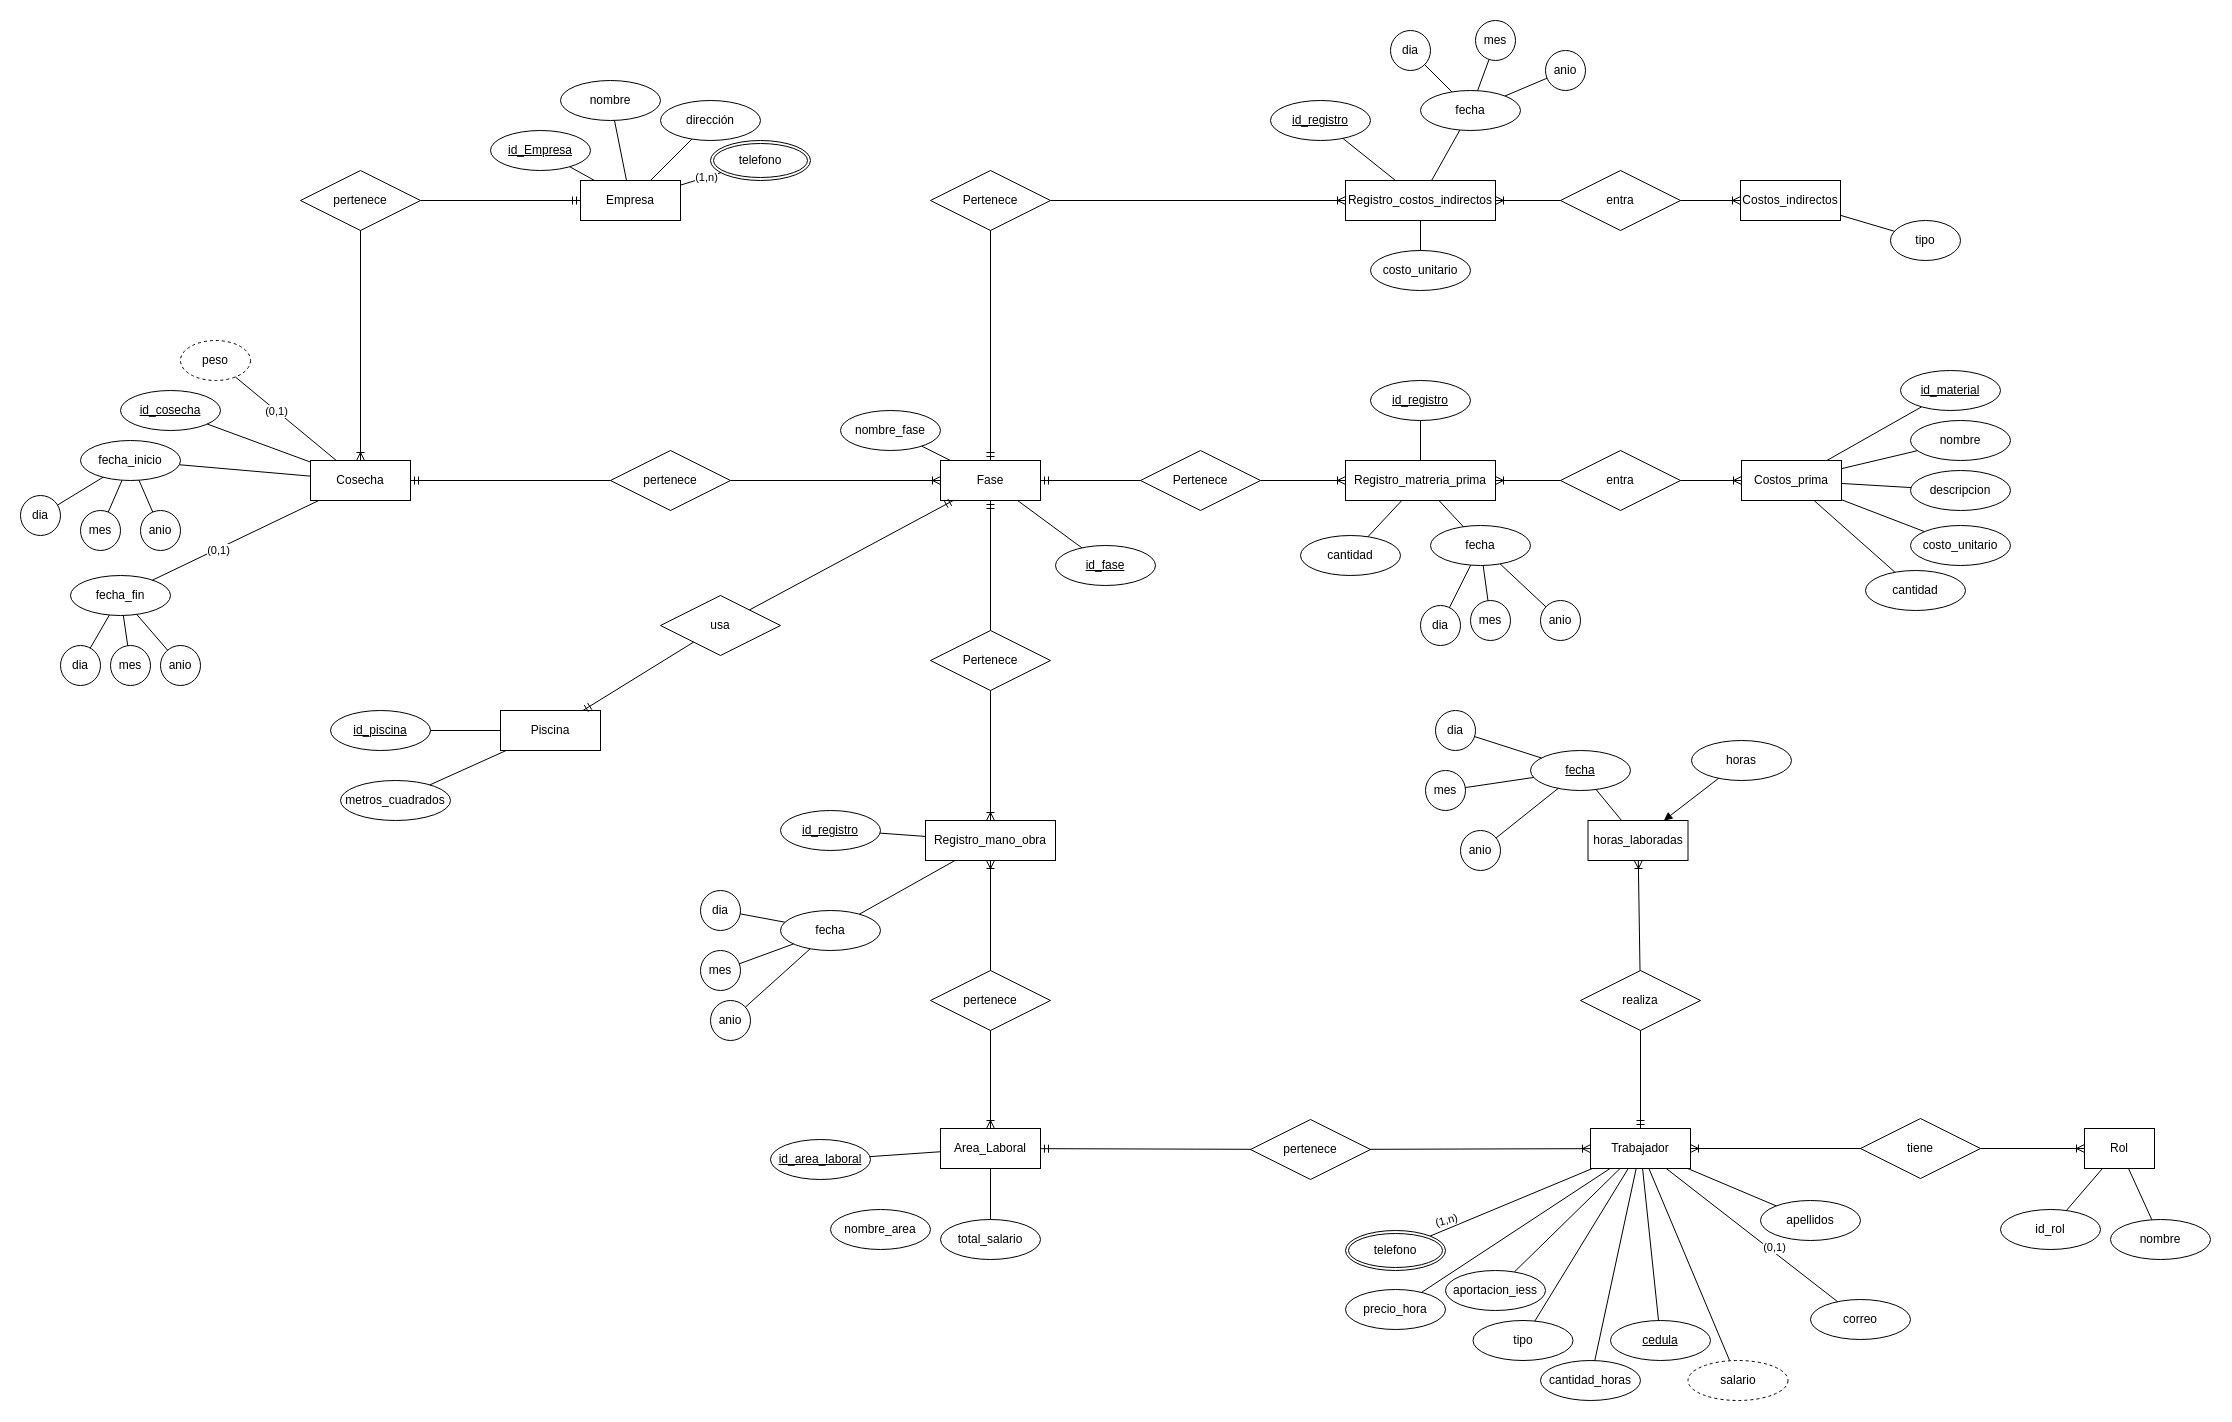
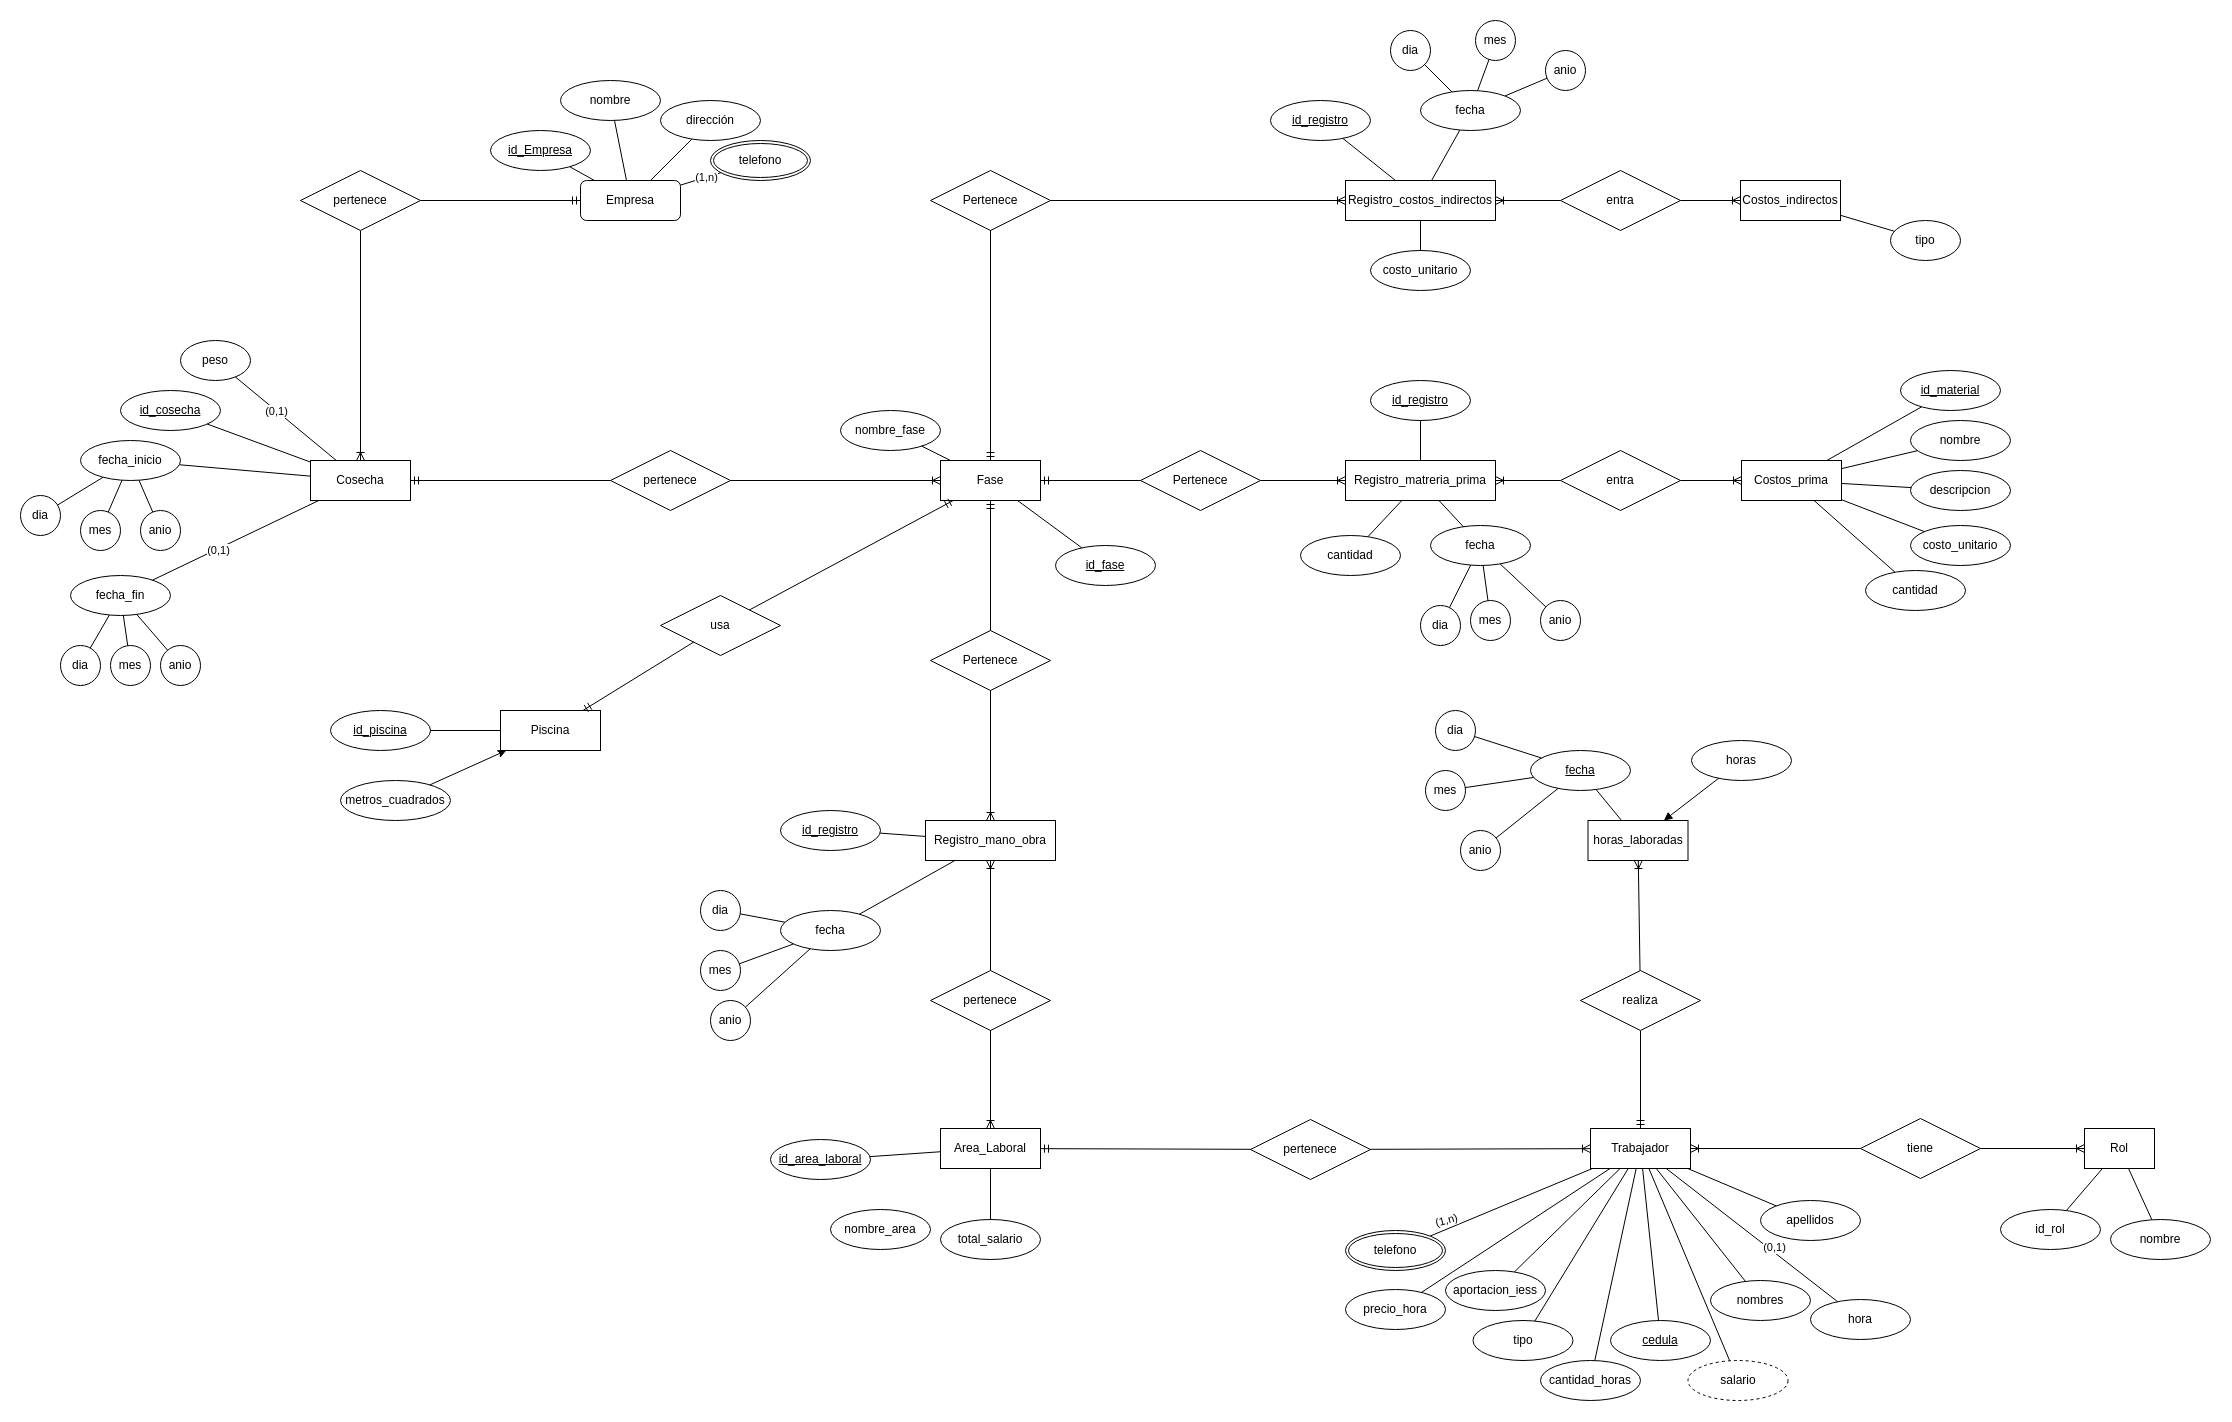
node "Empresa": shape rectangle -> rounded rectangle
node "peso": style dashed -> solid
edge "Piscina" -- "metros_cuadrados": arrowhead none -> classic
edge "Trabajador" -- "nombres": added
node "nombres": added
node "correo": label "correo" -> "hora"
